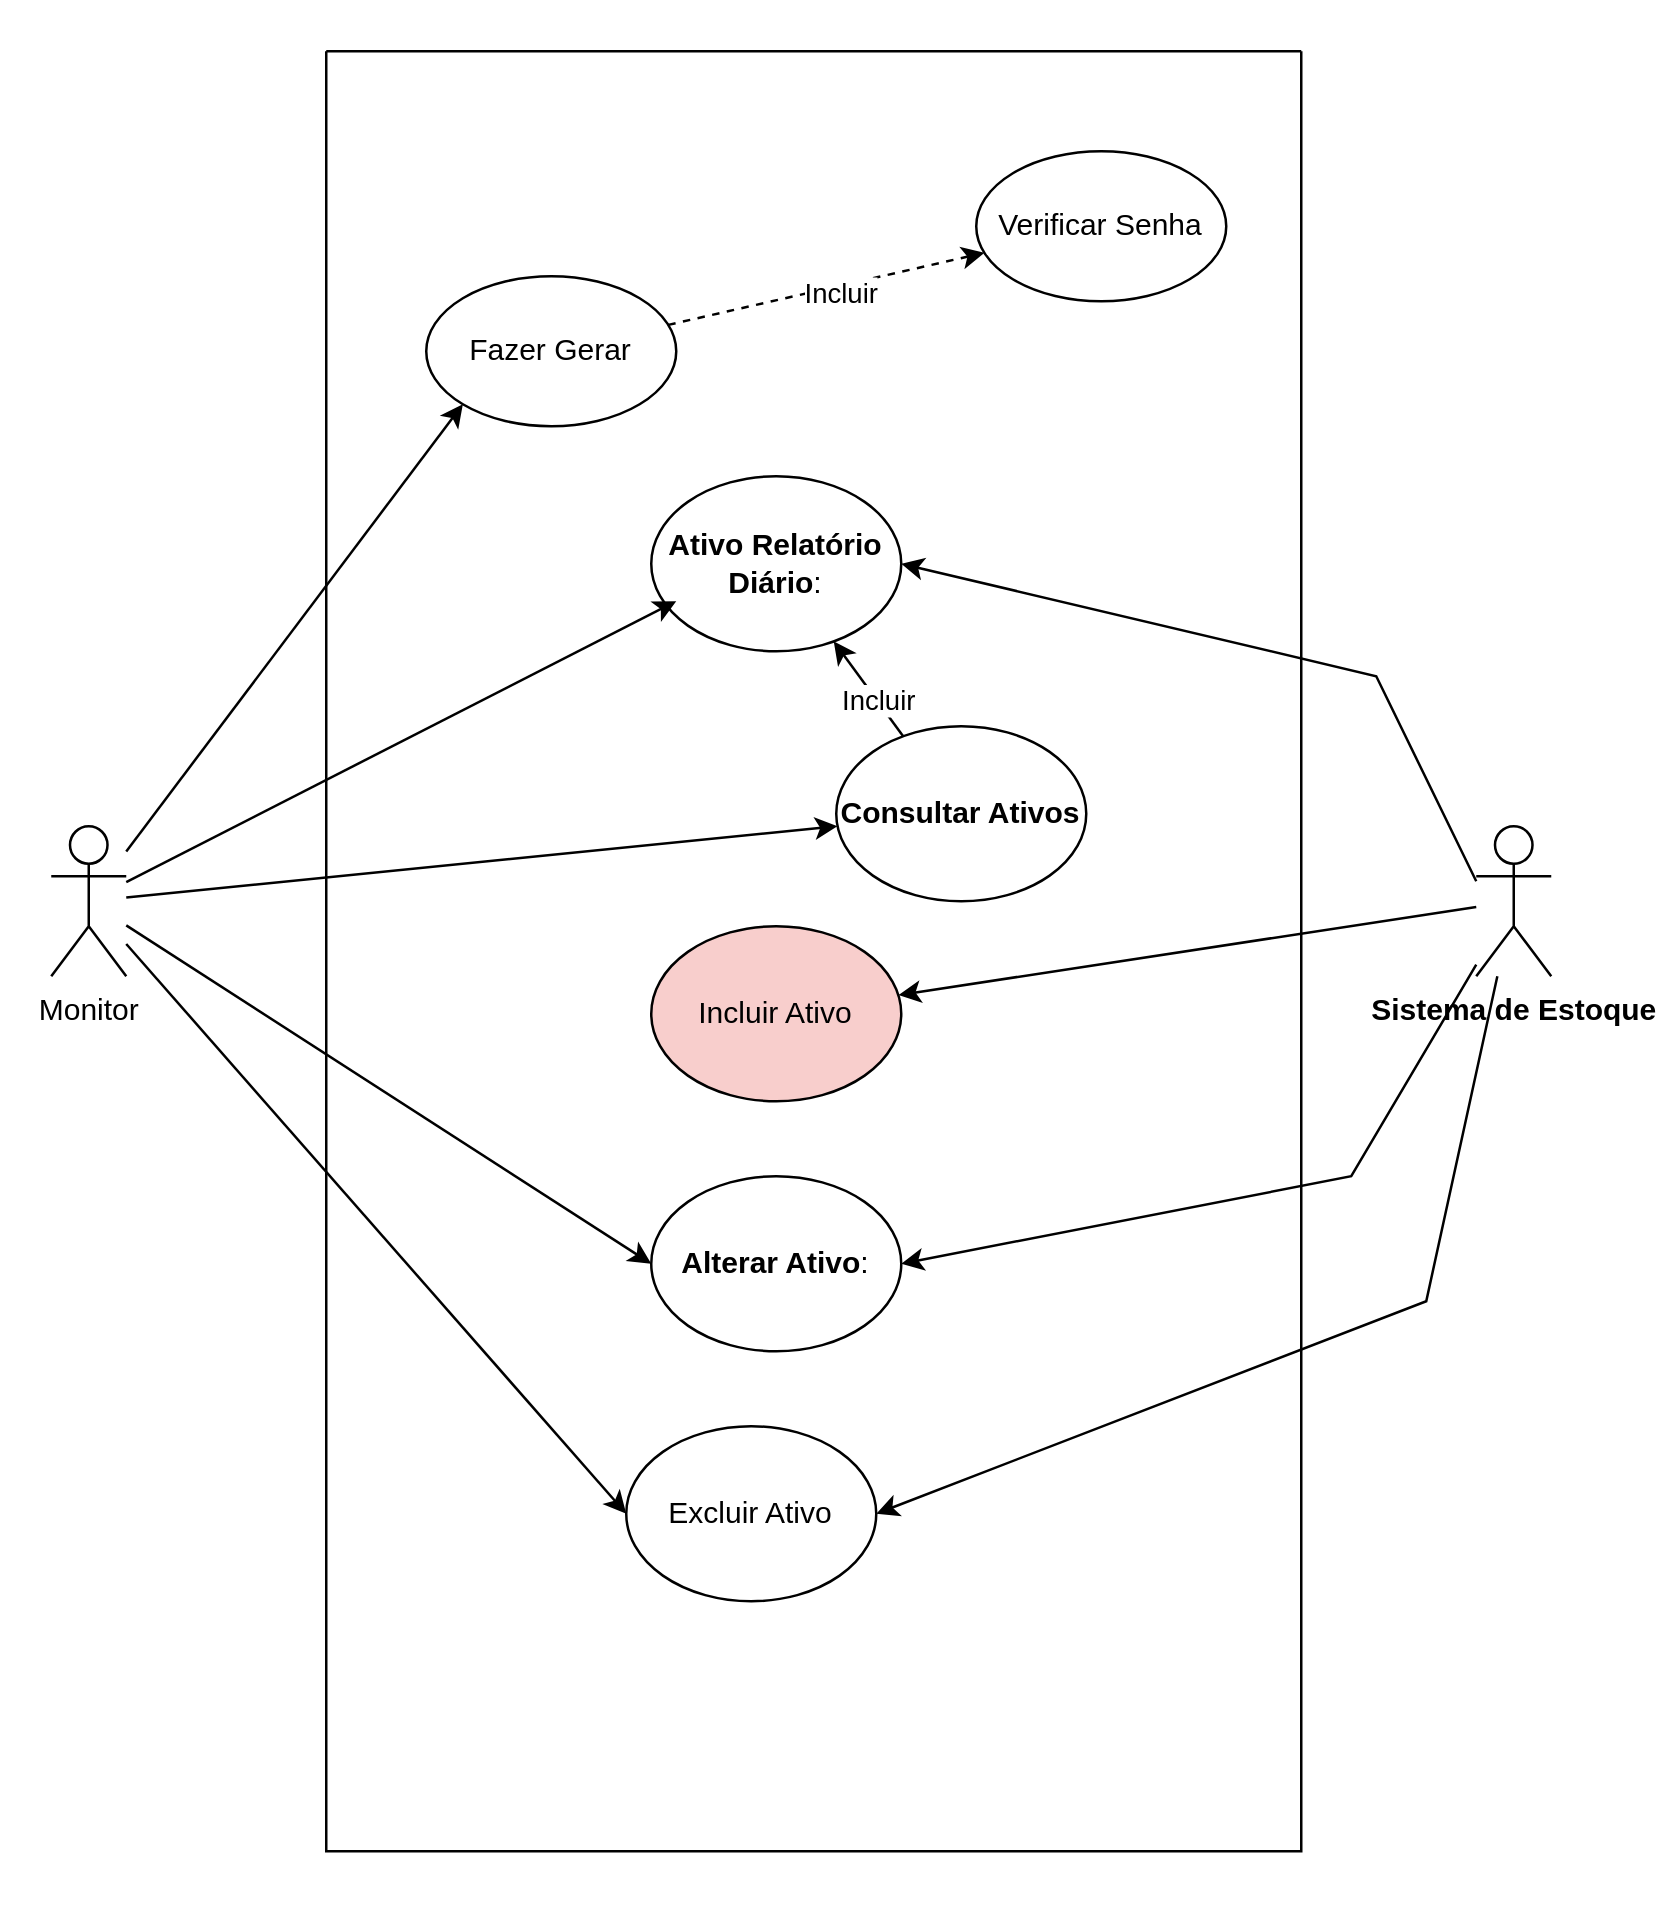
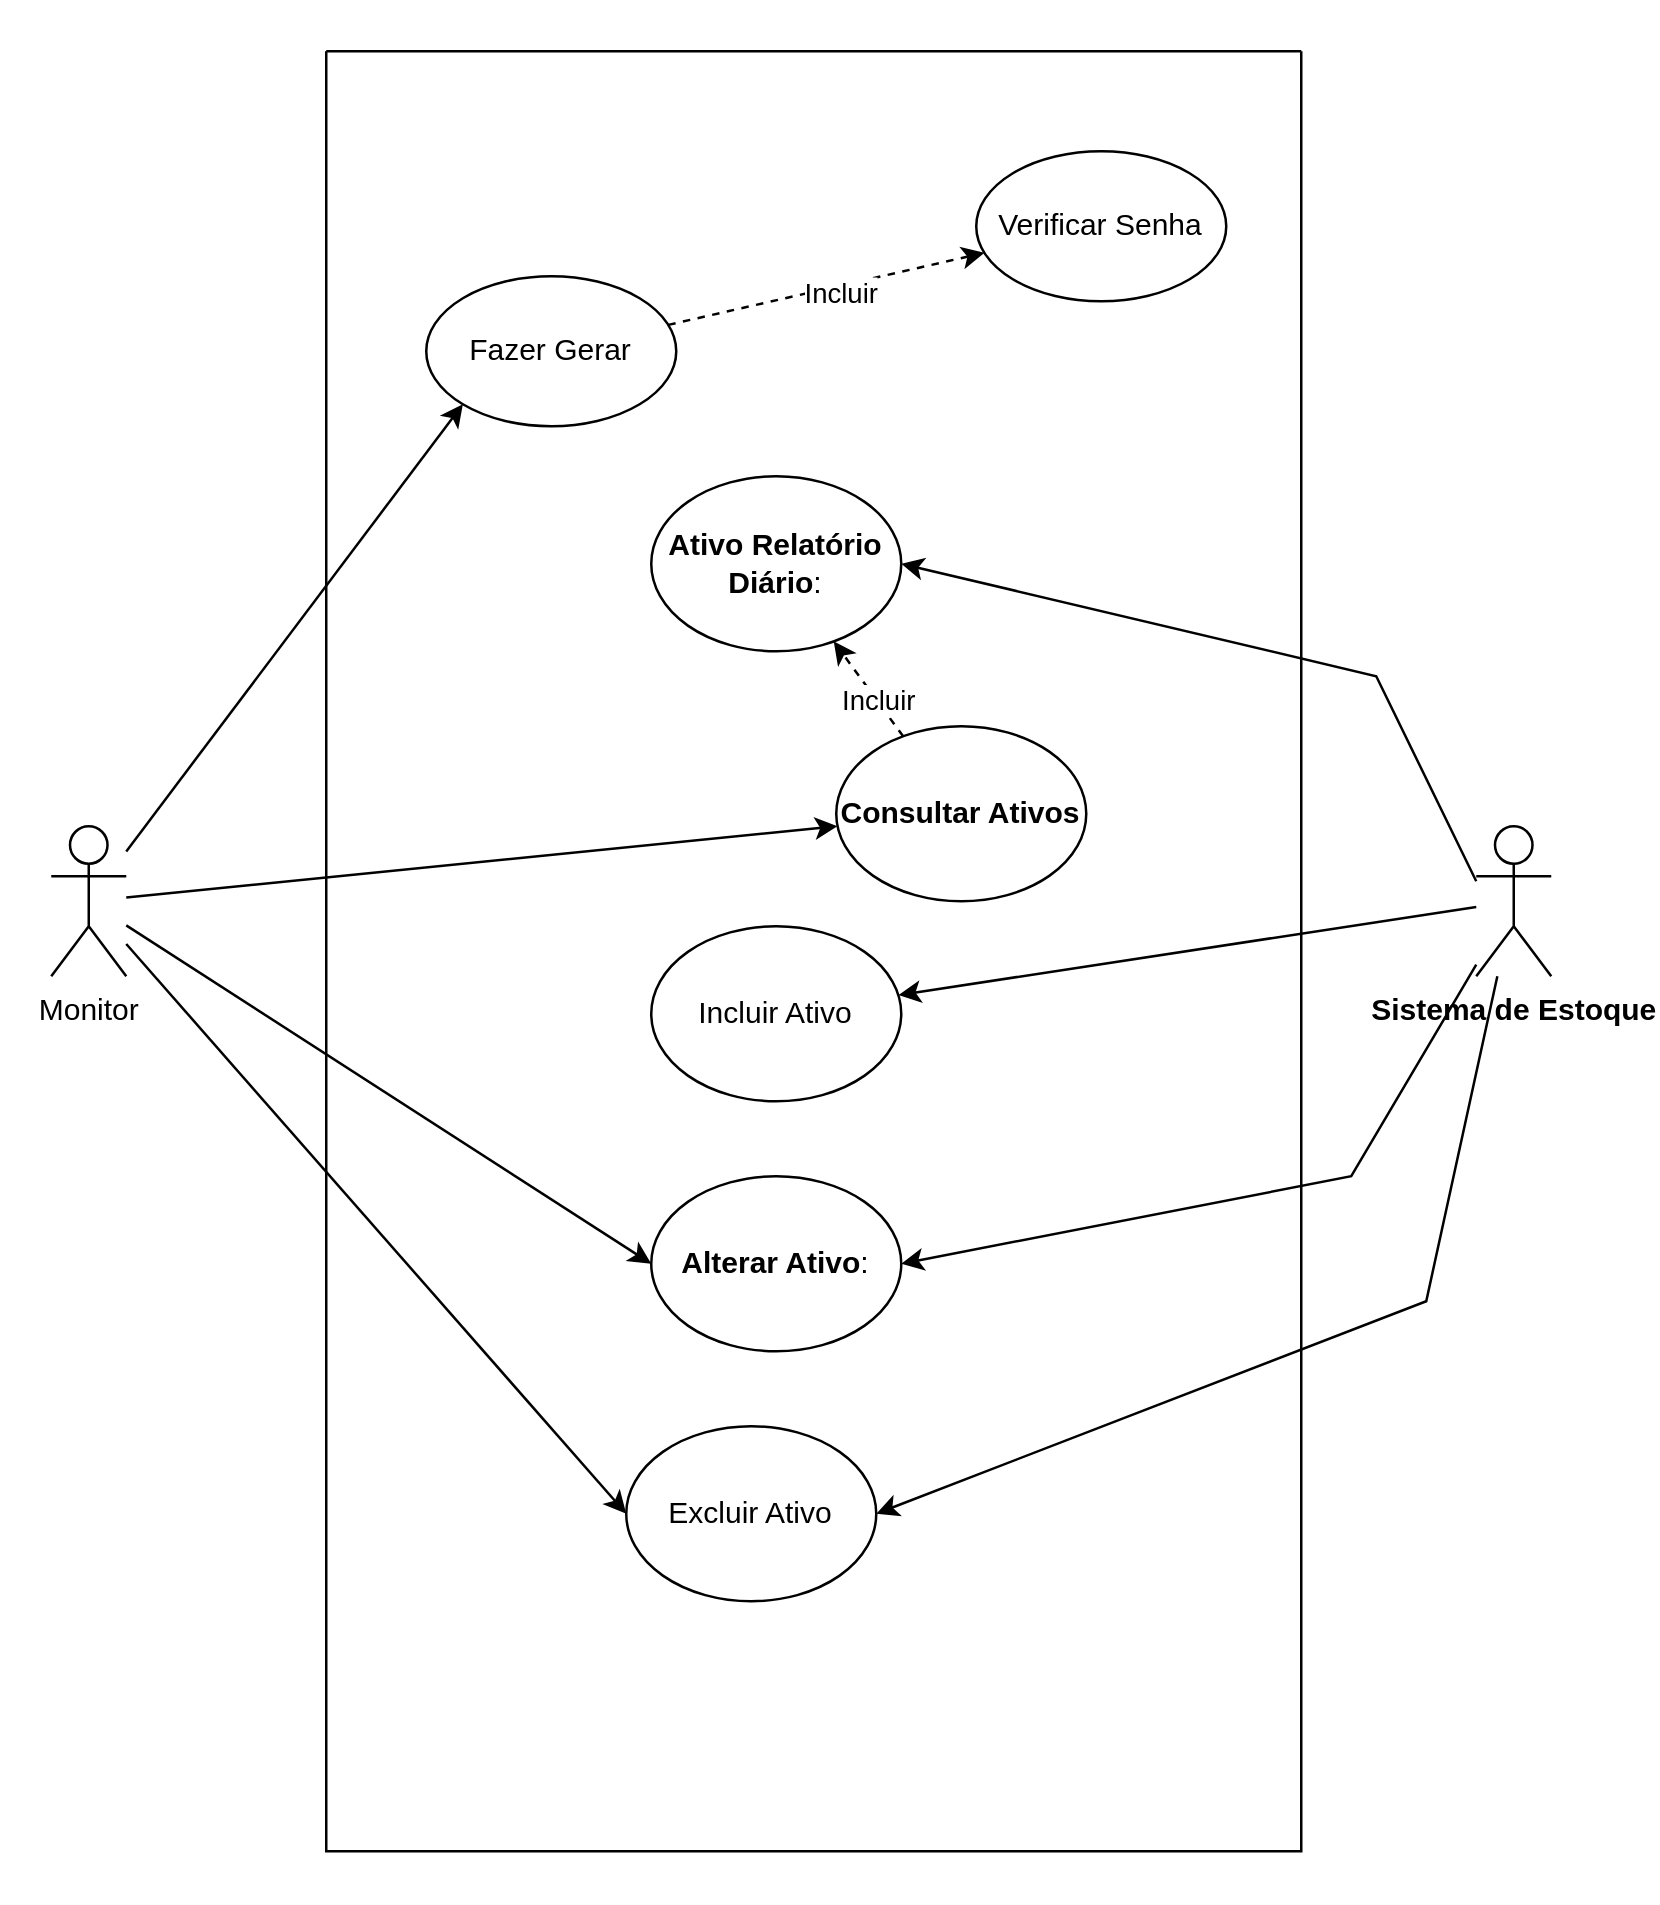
edge "Consultar Ativos" -> "Ativo Relatório Diário:": style solid -> dashed
edge "Monitor" -> "Ativo Relatório Diário:": removed
node "Incluir Ativo": fillcolor #f8cecc -> #ffffff
